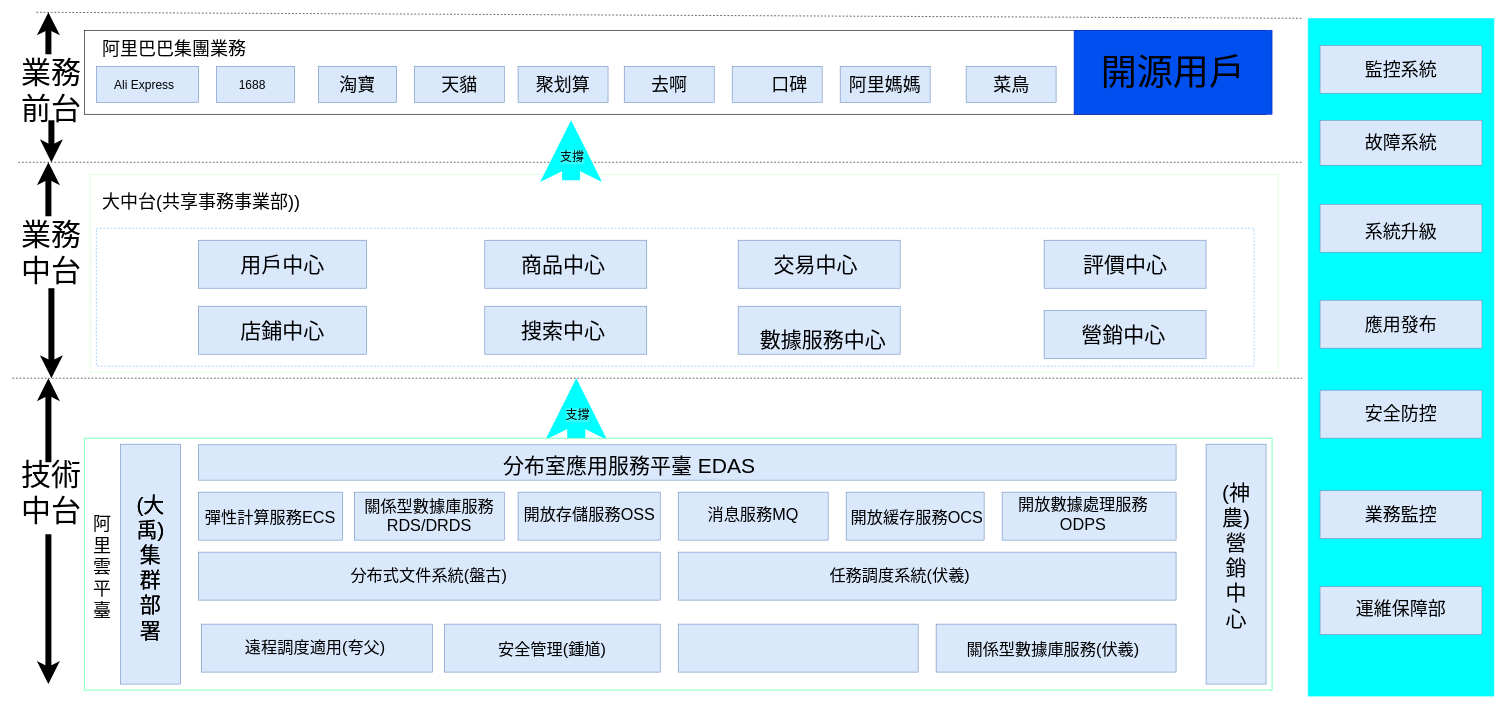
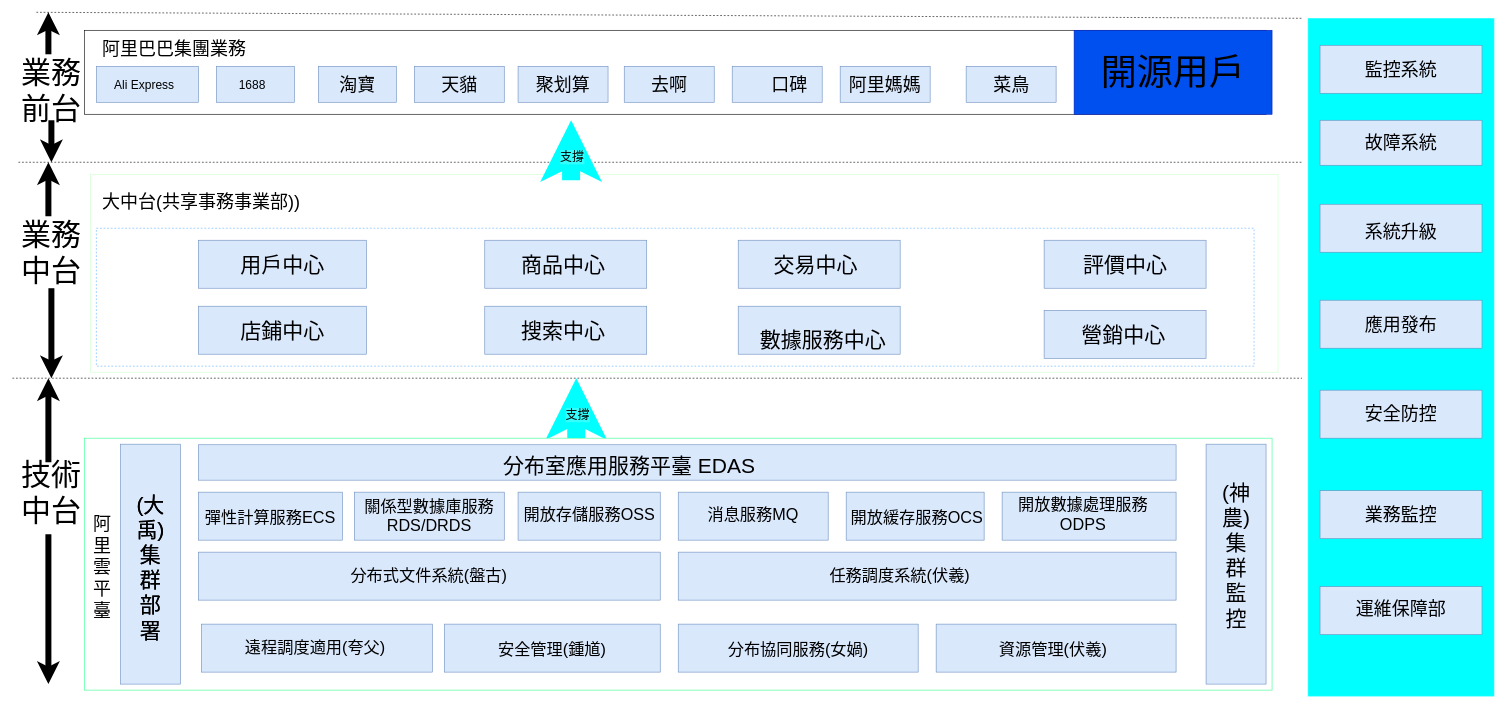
node "(神農)營銷中心": label "(神農)營銷中心" -> "(神農)集群監控"
node "分布協同服務(女媧)": added
node "關係型數據庫服務(伏羲)": label "關係型數據庫服務(伏羲)" -> "資源管理(伏羲)"
